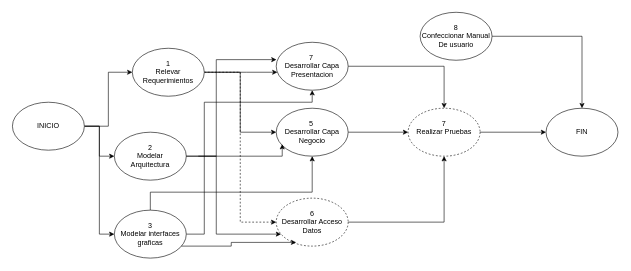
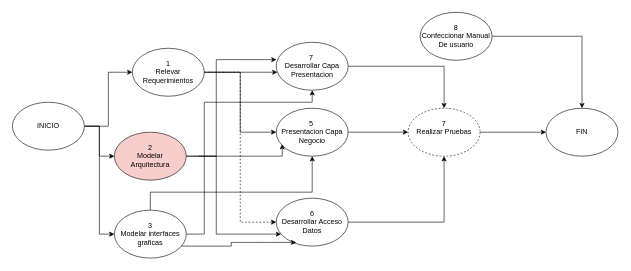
node "5 Desarrollar Capa Negocio": label "5 Desarrollar Capa Negocio" -> "5 Presentacion Capa Negocio"
node "2 Modelar Arquitectura": fillcolor #ffffff -> #f8cecc
node "6 Desarrollar Acceso Datos": style dashed -> solid
